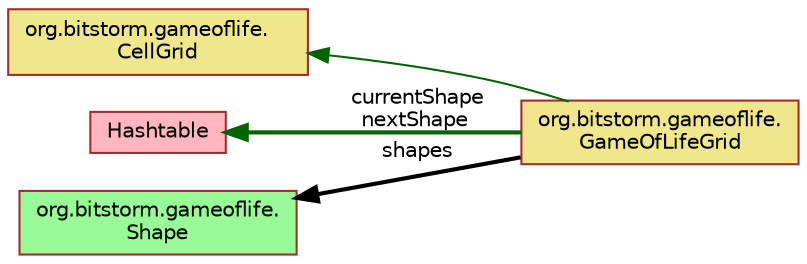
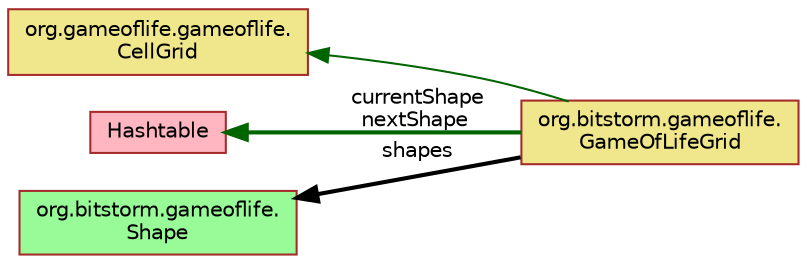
node "org.bitstorm.gameoflife. CellGrid": label "org.bitstorm.gameoflife. CellGrid" -> "org.gameoflife.gameoflife. CellGrid"
